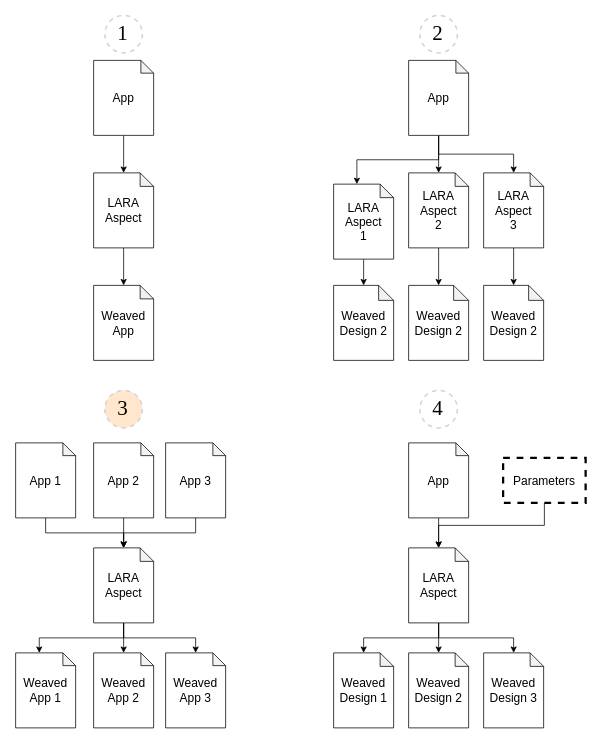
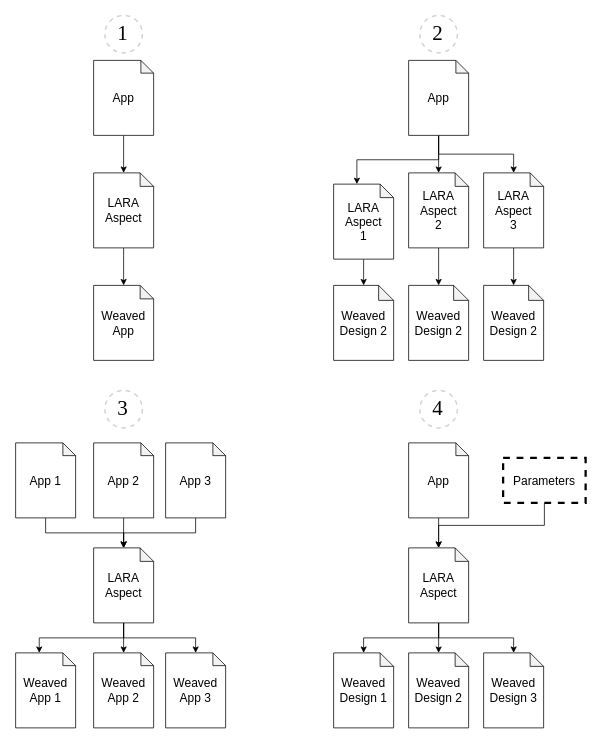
node "3": fillcolor #ffe6cc -> #ffffff
